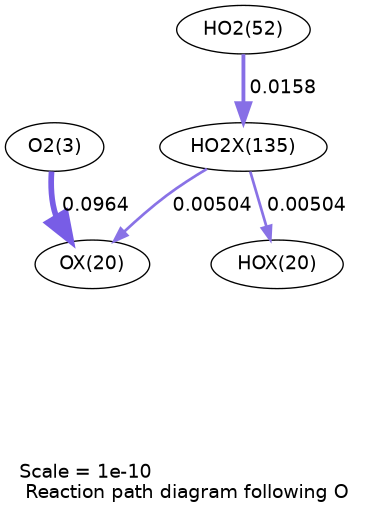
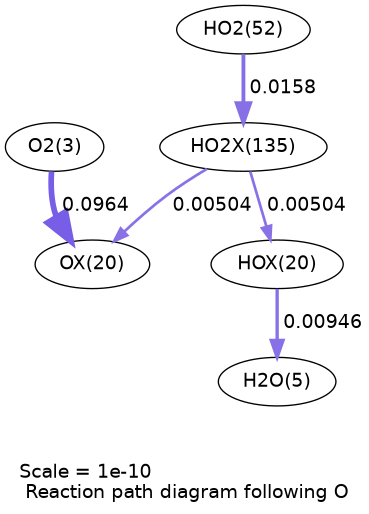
node "H2O(5)": added
